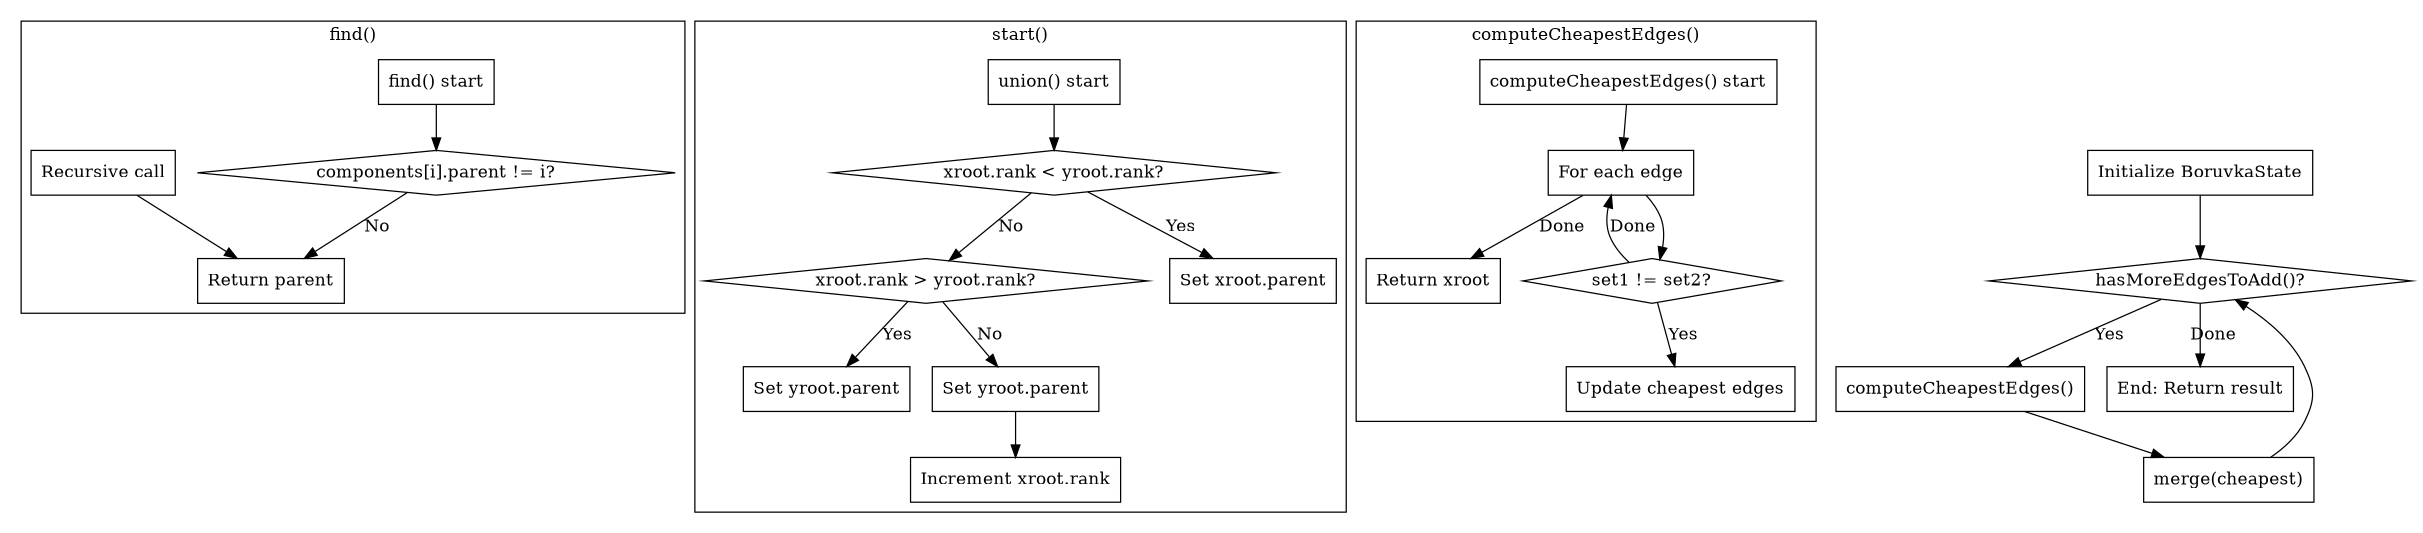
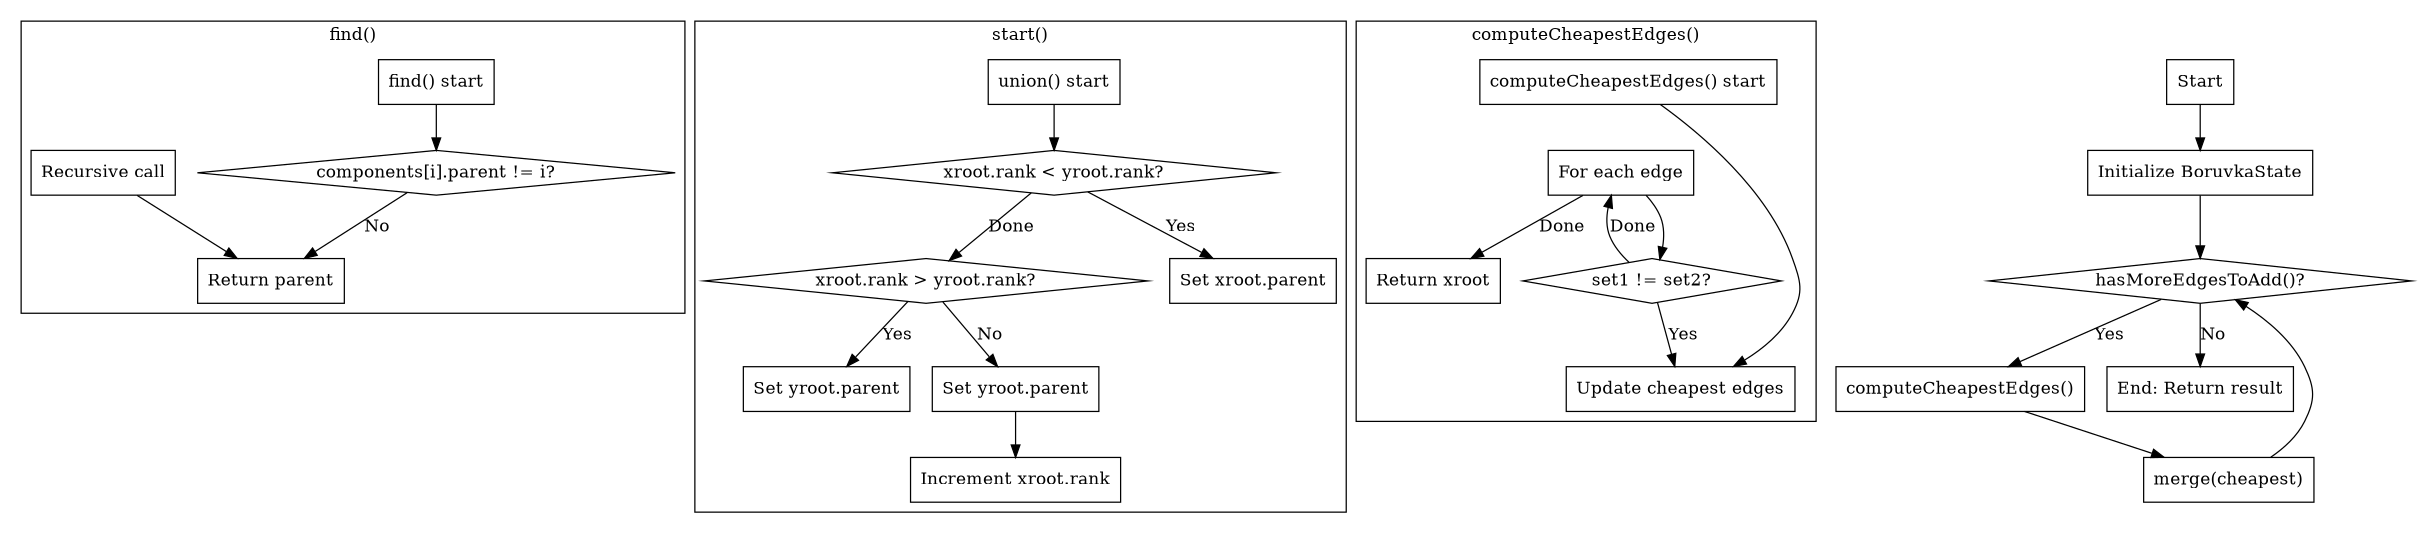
node "Start": added
edge "computeCheapestEdges() start" -> "For each edge": now "computeCheapestEdges() start" -> "Update cheapest edges"
edge "xroot.rank < yroot.rank?" -> "xroot.rank > yroot.rank?": label "No" -> "Done"
edge "hasMoreEdgesToAdd()?" -> "End: Return result": label "Done" -> "No"
